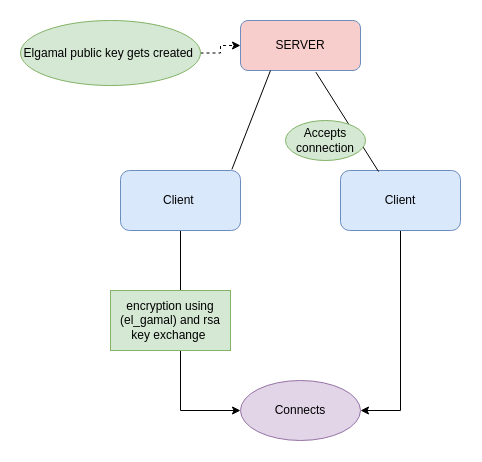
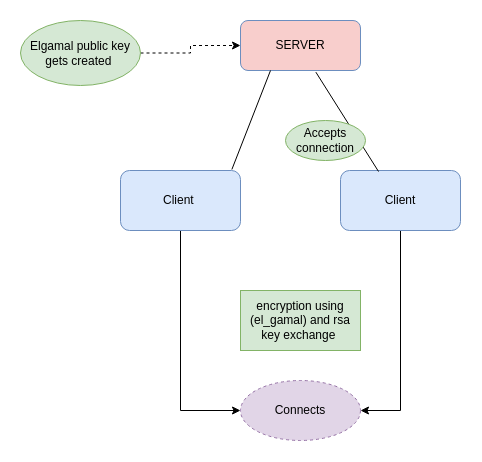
node "Elgamal public key gets created": size 180x65 -> 120x65
node "encryption using (el_gamal) and rsa key exchange": moved (171, 321) -> (301, 321)
node "Connects": style solid -> dashed
